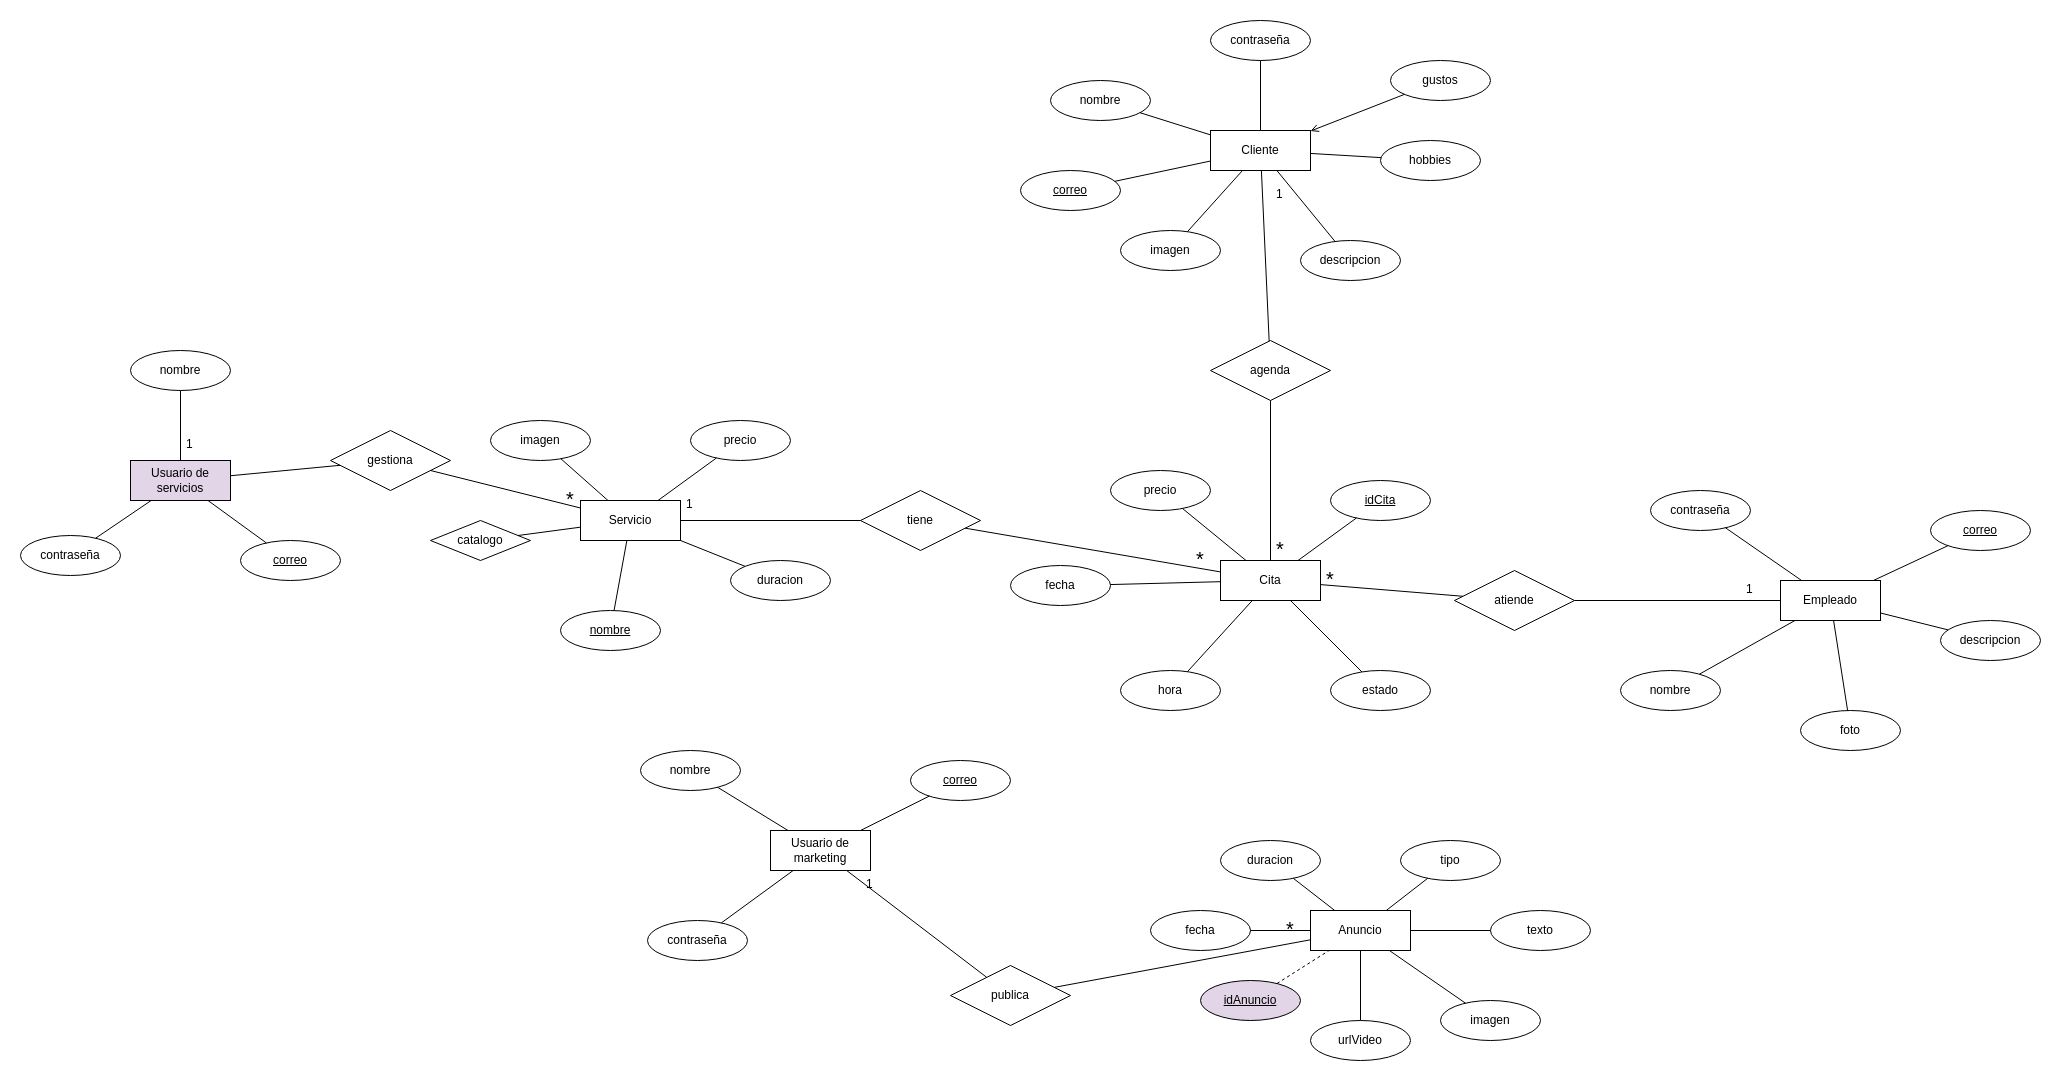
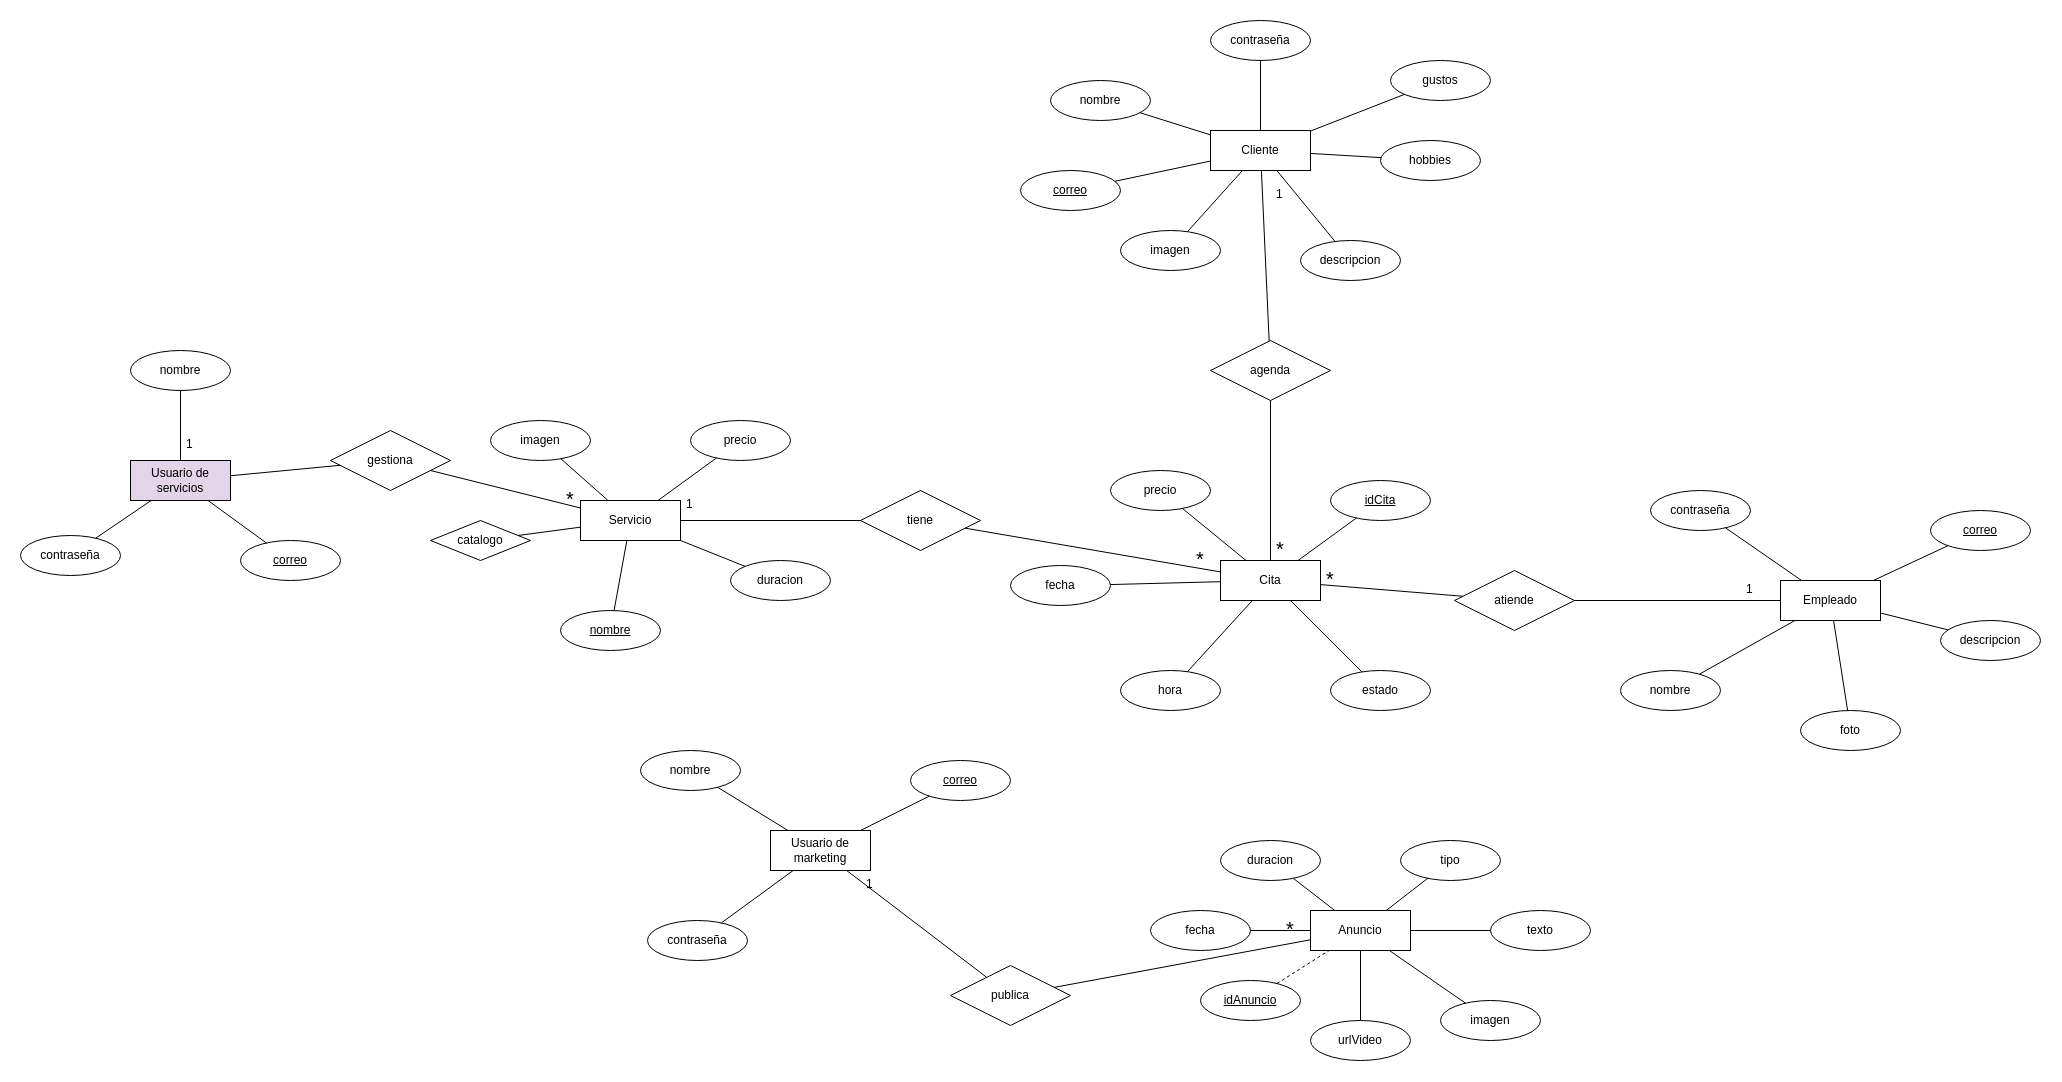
edge "gustos" -> "Cliente": arrowhead open -> none
node "idAnuncio": fillcolor #e1d5e7 -> #ffffff
